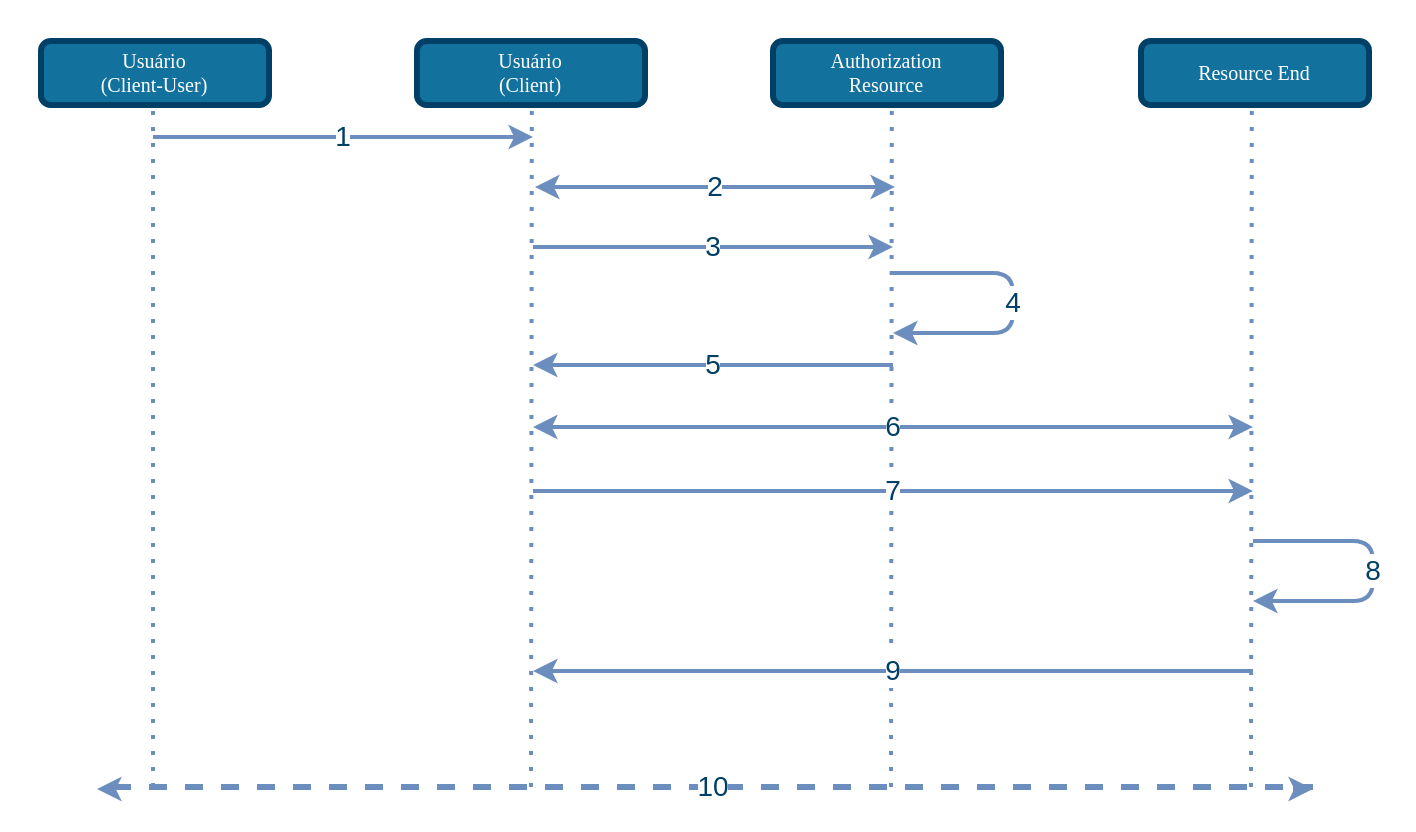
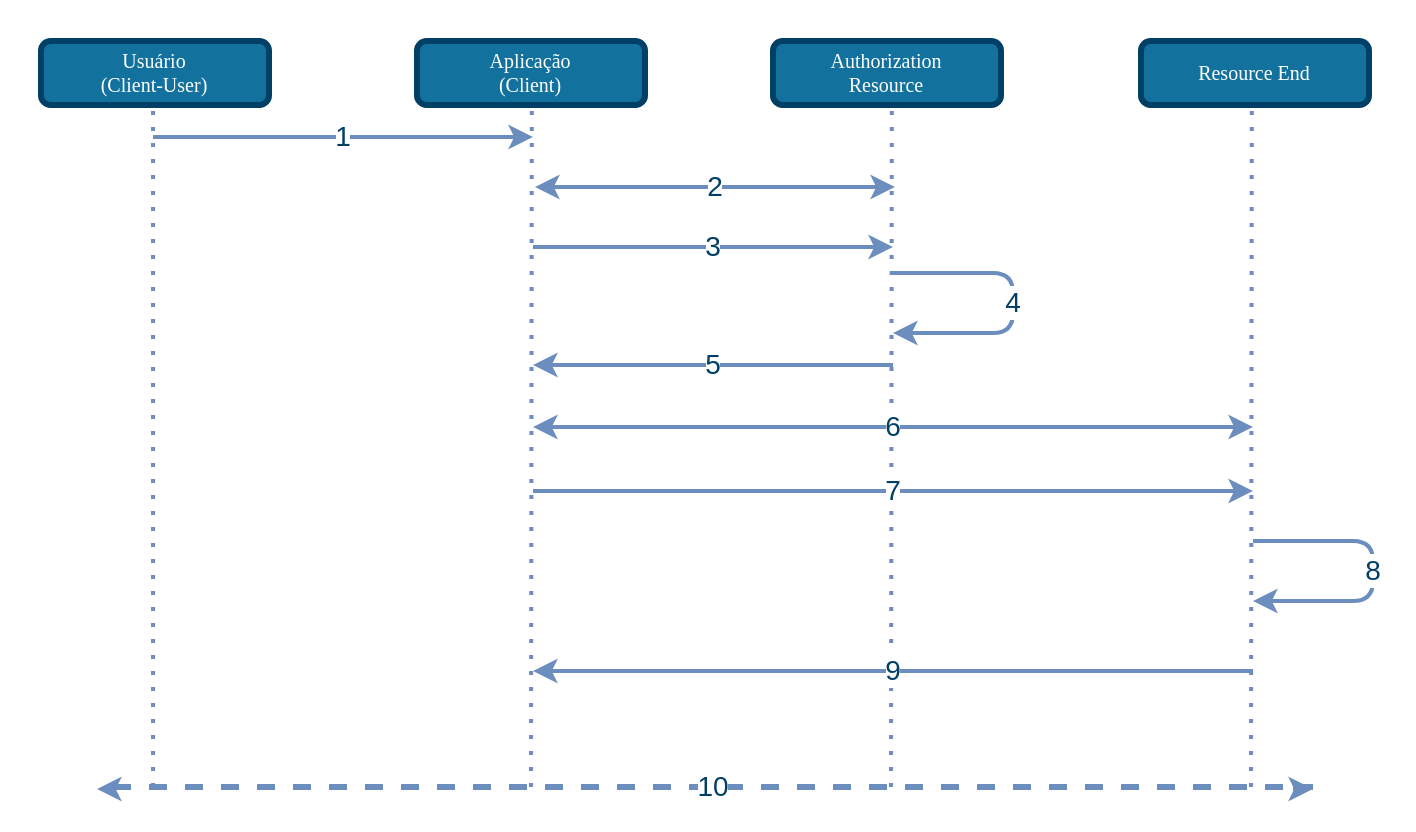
node "Usuário (Client)": label "Usuário (Client)" -> "Aplicação (Client)"
